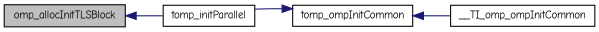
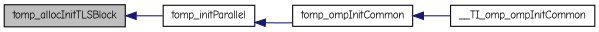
edge "tomp_initParallel" -> "tomp_ompInitCommon": reversed
node "omp_allocInitTLSBlock": label "omp_allocInitTLSBlock" -> "tomp_allocInitTLSBlock"
